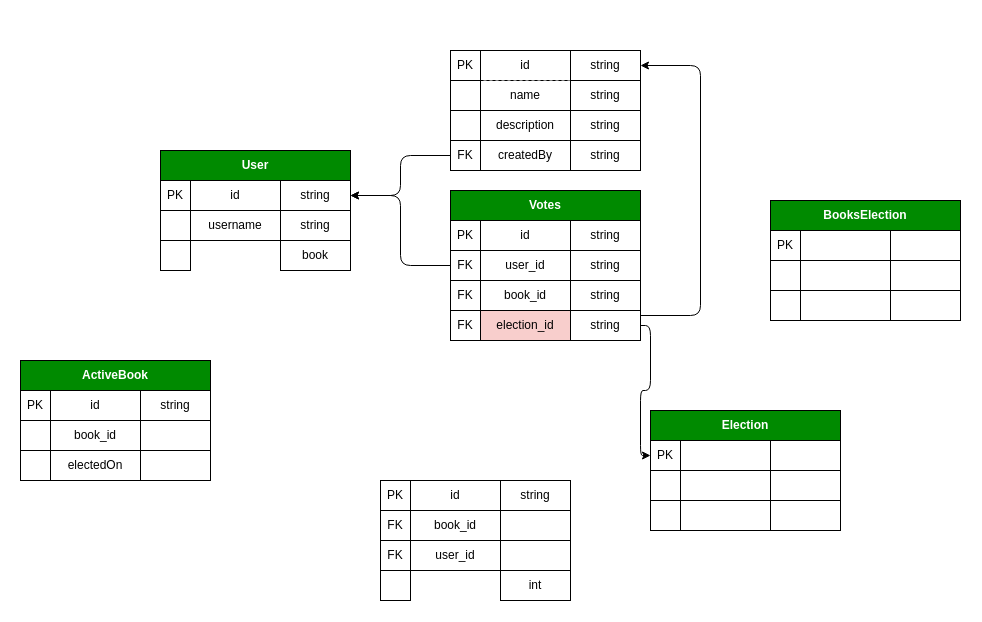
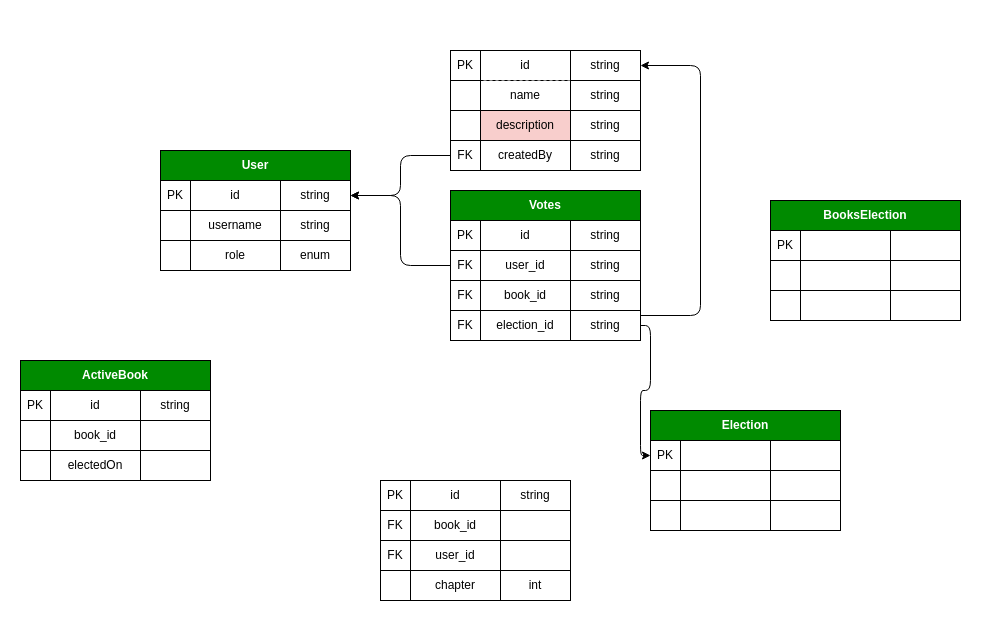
node "description": fillcolor #ffffff -> #f8cecc
node "role": added
node "book": label "book" -> "enum"
node "election_id": fillcolor #f8cecc -> #ffffff
node "chapter": added
